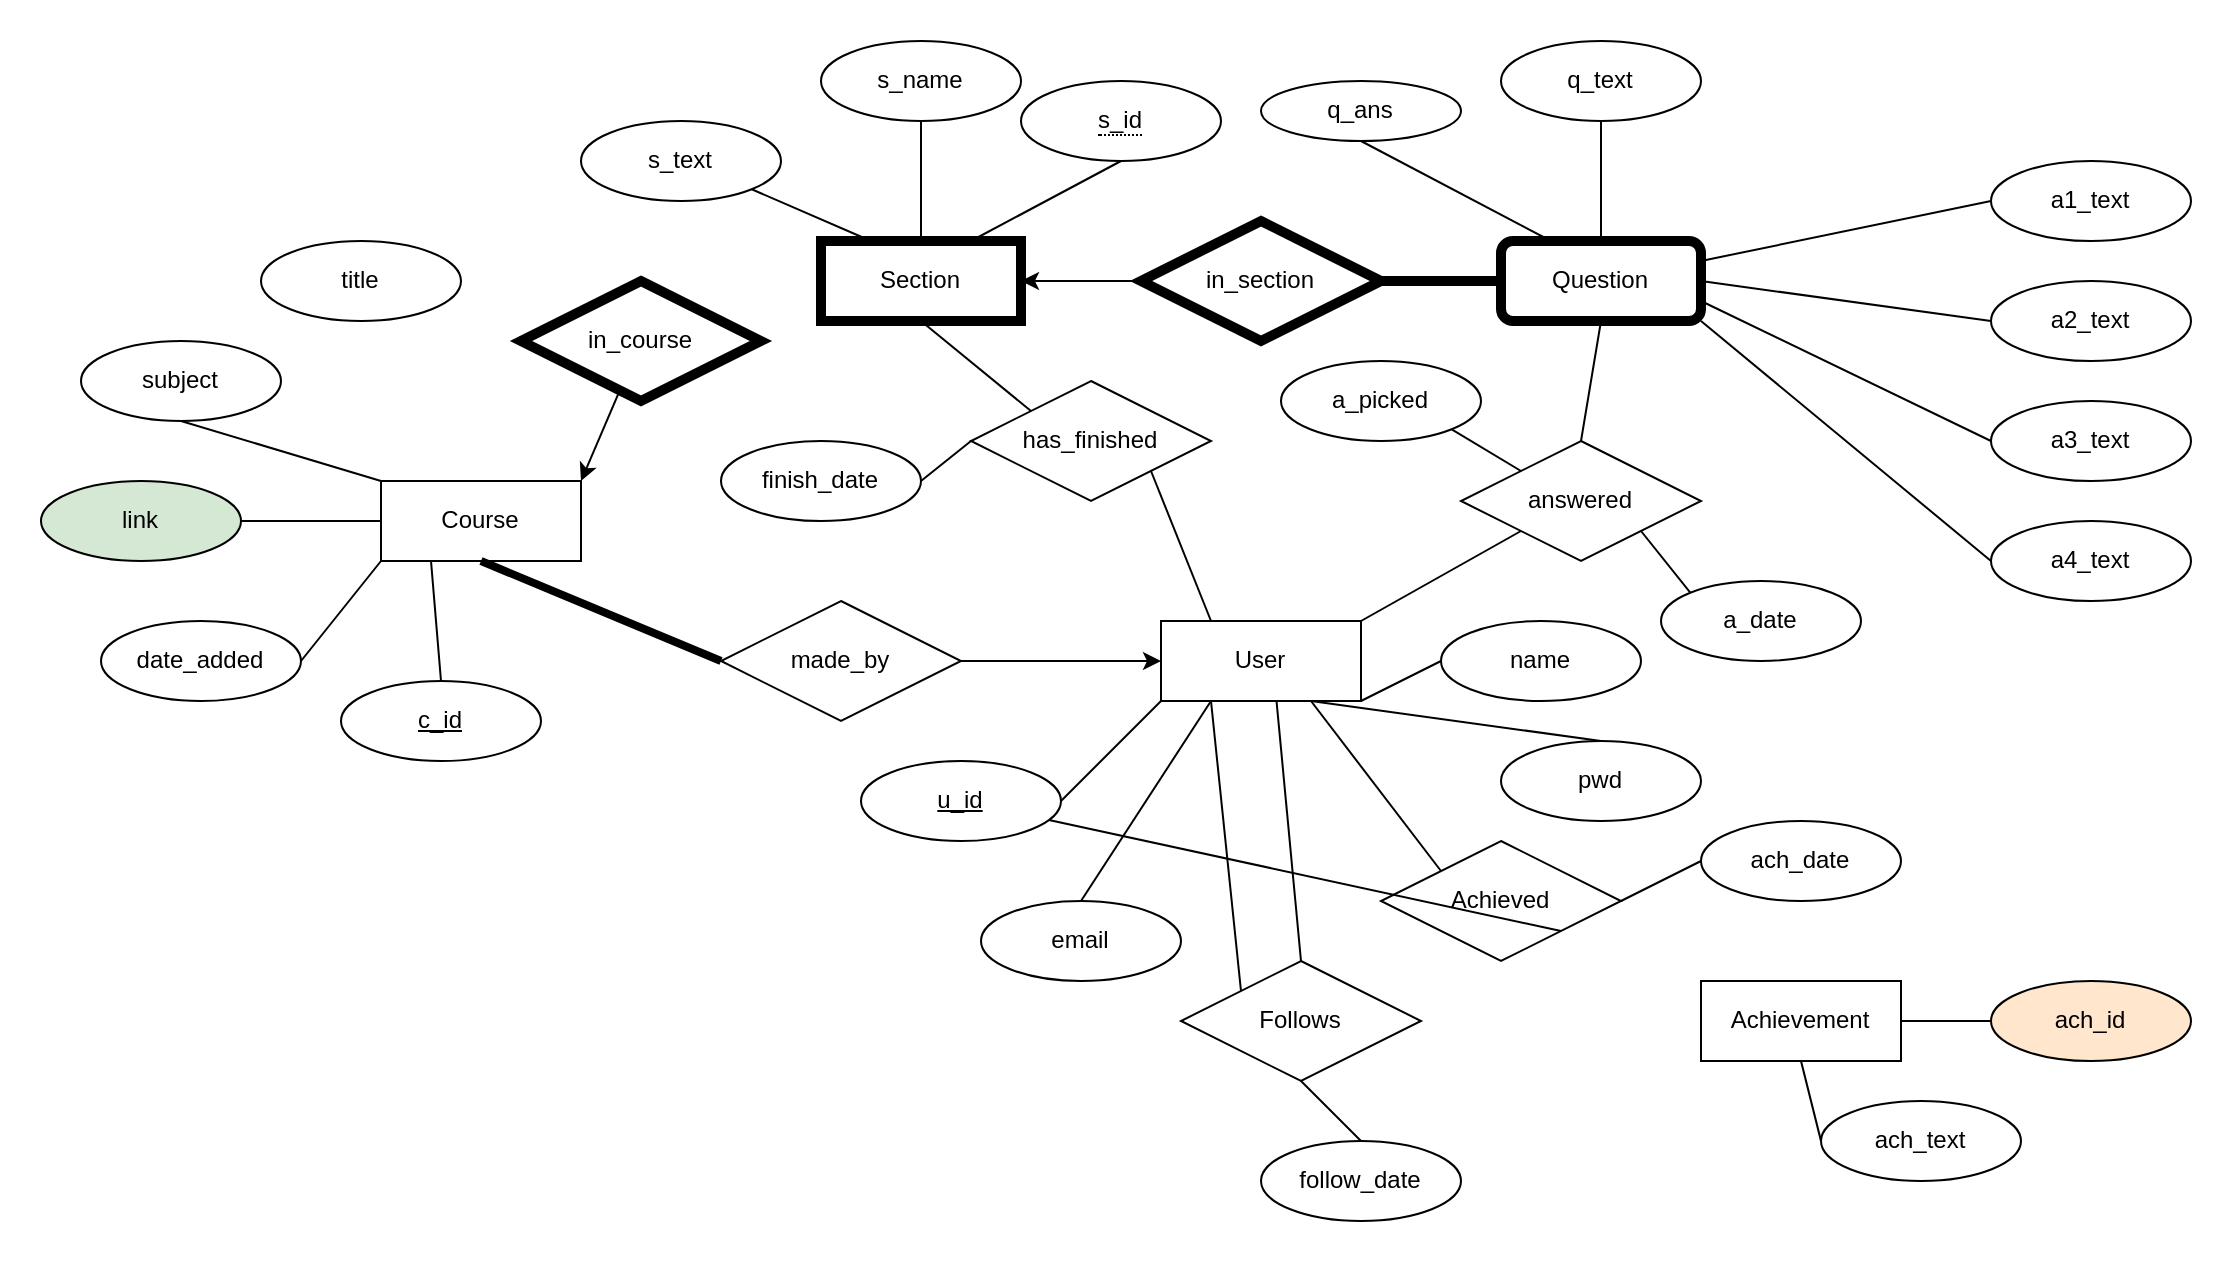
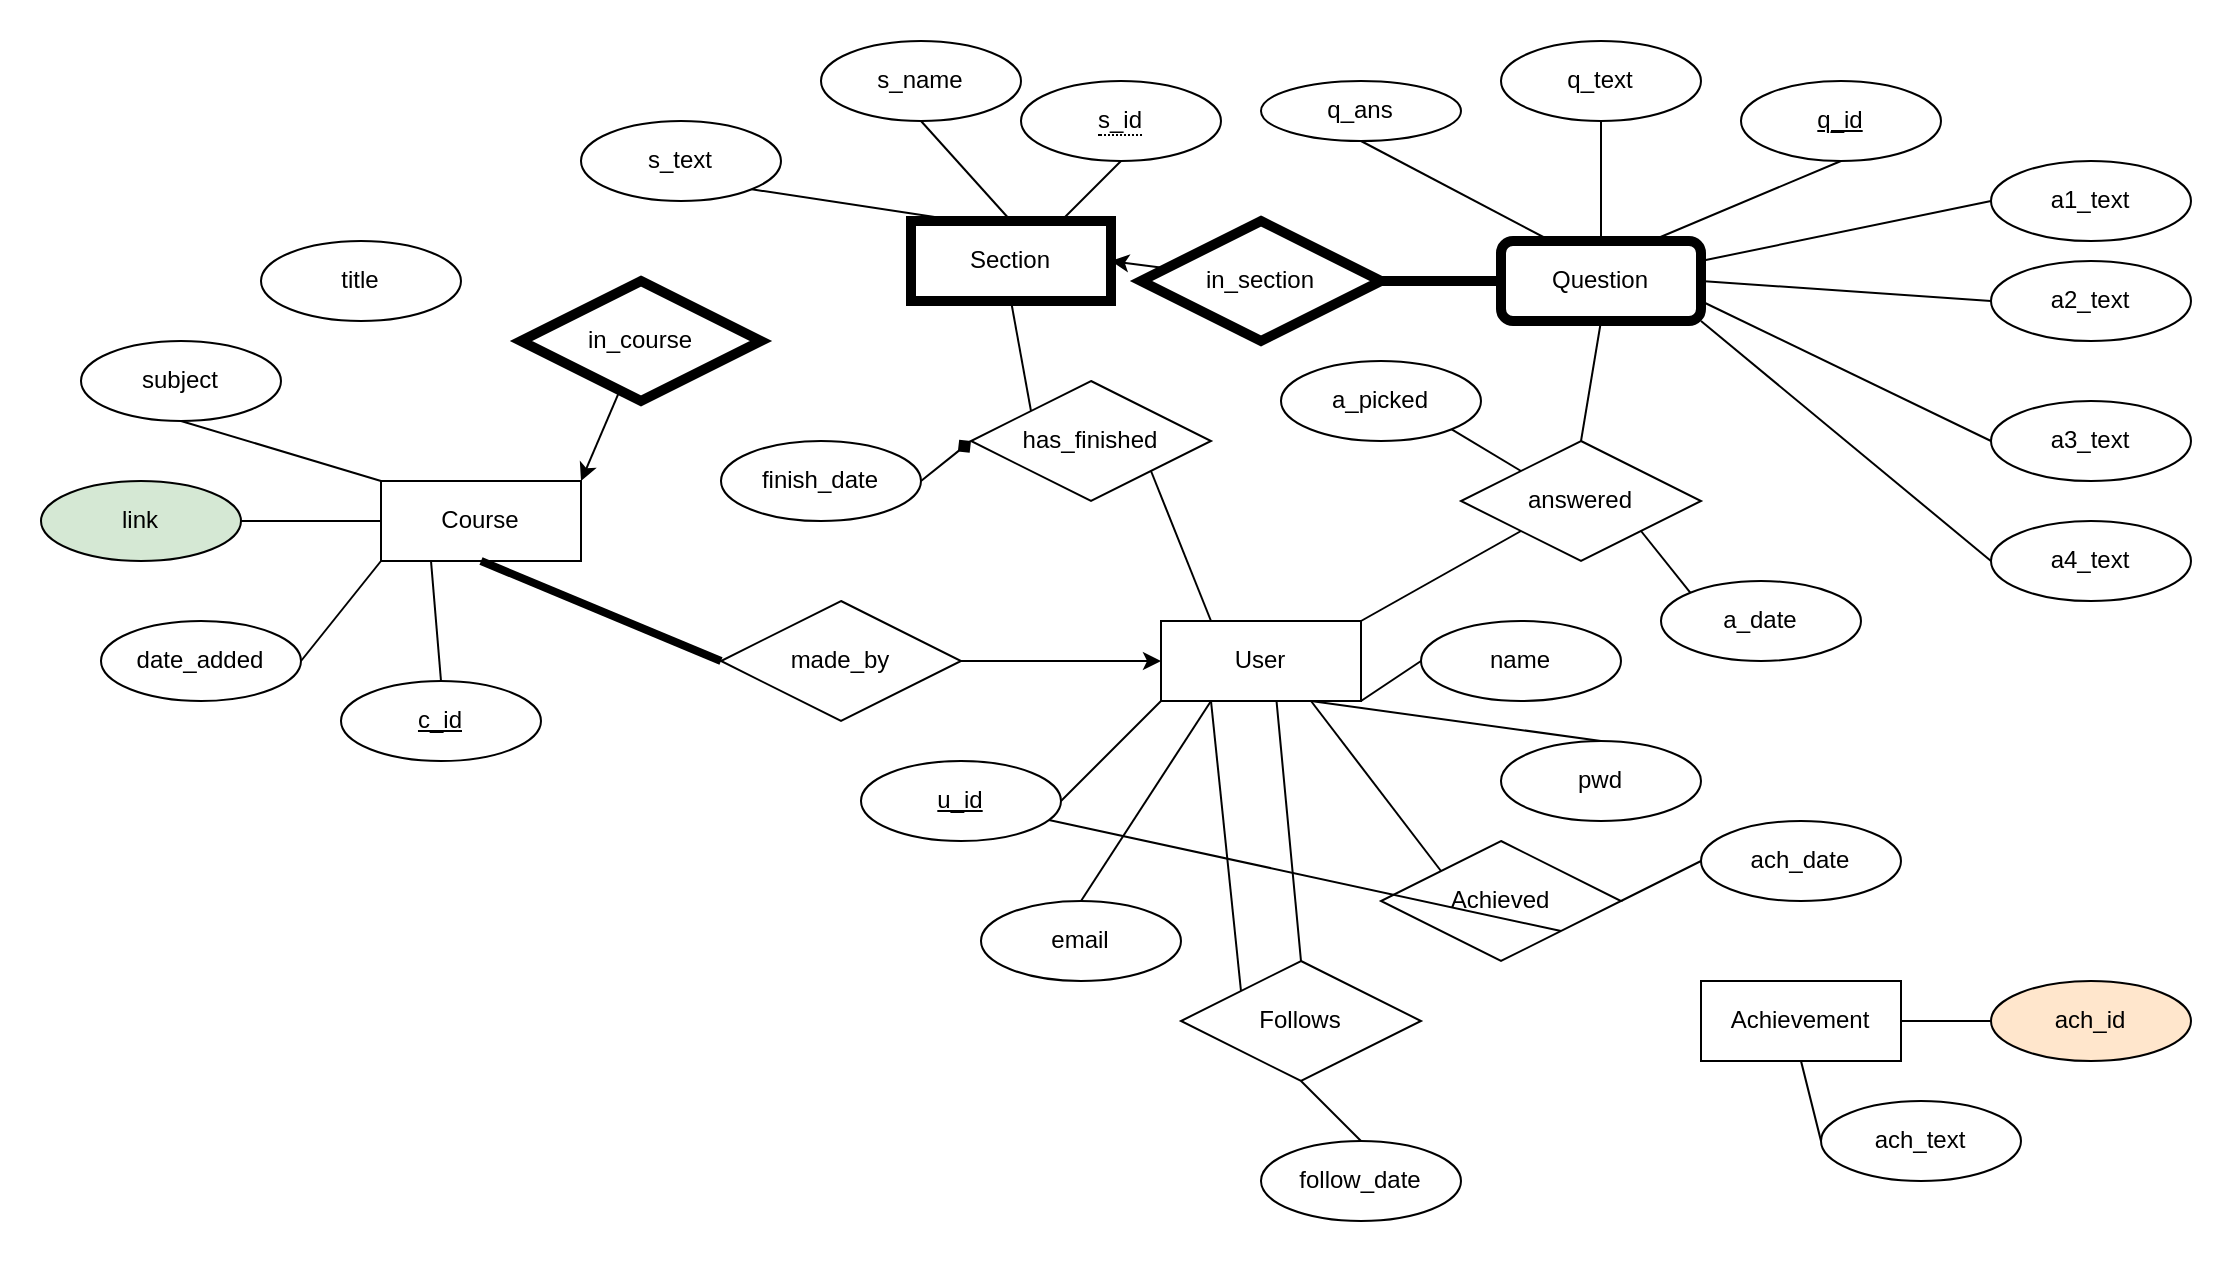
node "q_id": added
edge "q_id" -- "Question": added
node "Section": moved (921, 281) -> (1011, 261)
node "a2_text": moved (2091, 321) -> (2091, 301)
edge "has_finished" -- "finish_date": arrowhead none -> diamond
node "name": moved (1541, 661) -> (1521, 661)
